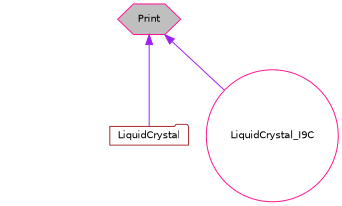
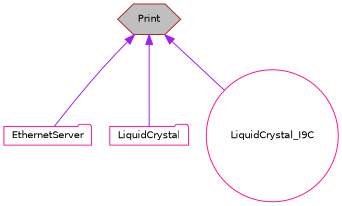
node "Print": color deeppink -> brown
node "EthernetServer": added
node "LiquidCrystal": color brown -> deeppink
